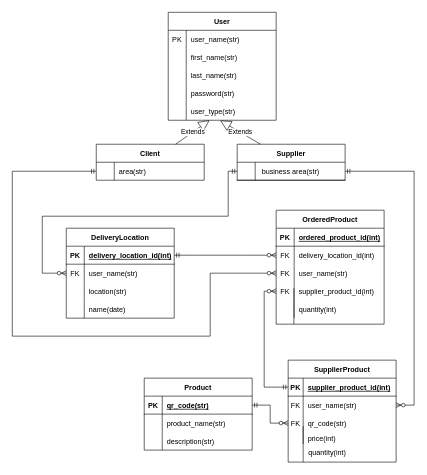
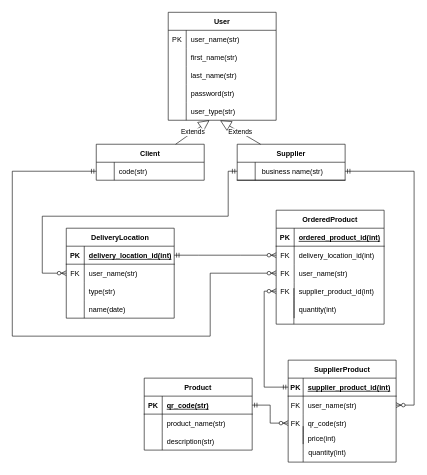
node "area(str)": label "area(str)" -> "code(str)"
node "business area(str)": label "business area(str)" -> "business name(str)"
node "location(str)": label "location(str)" -> "type(str)"
